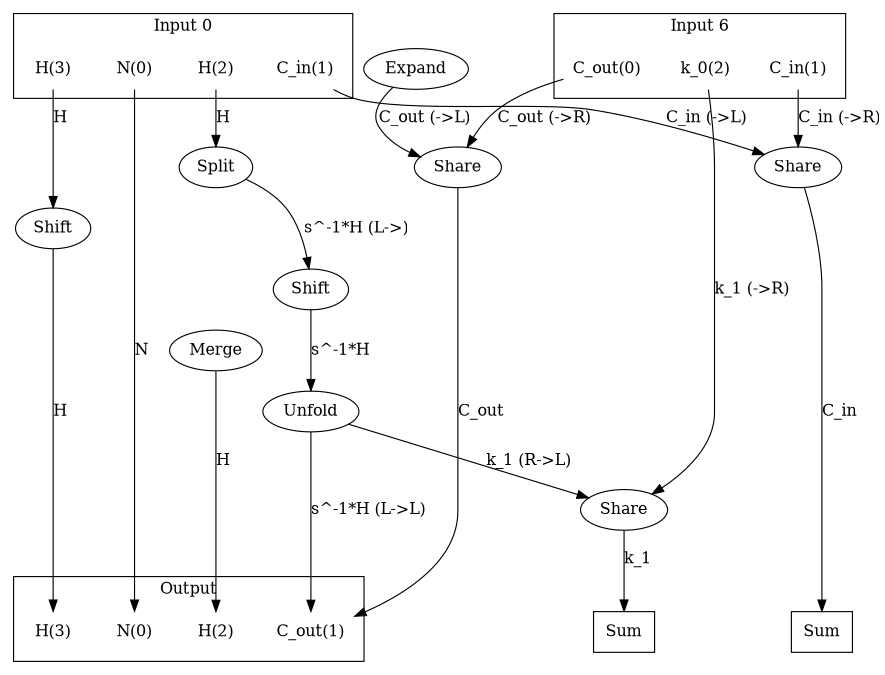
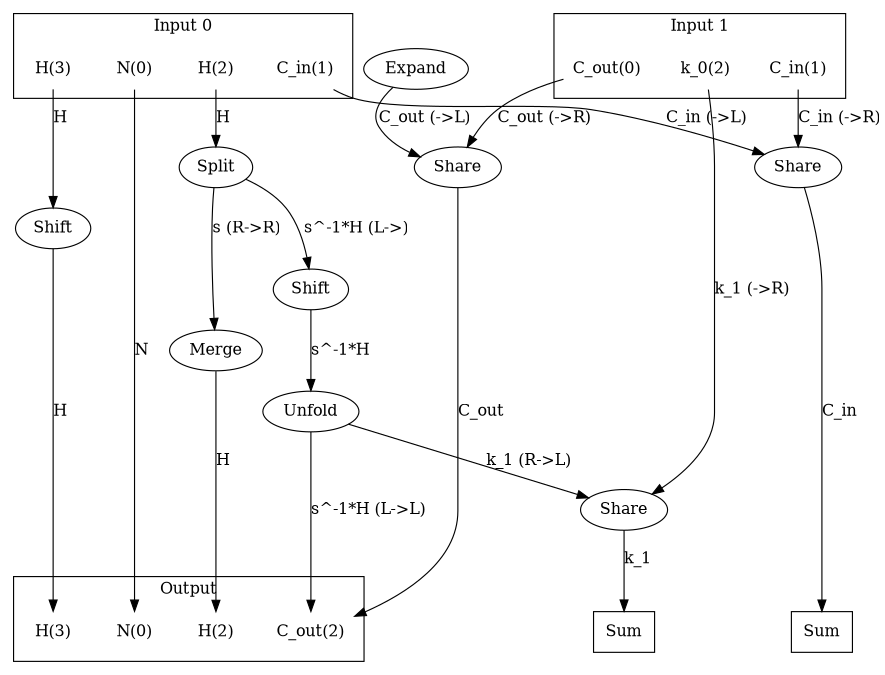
cluster "Input 6": label "Input 6" -> "Input 1"
edge "Split" -> "Merge": added, label "s (R->R)"
node "C_out(1)": label "C_out(1)" -> "C_out(2)"
